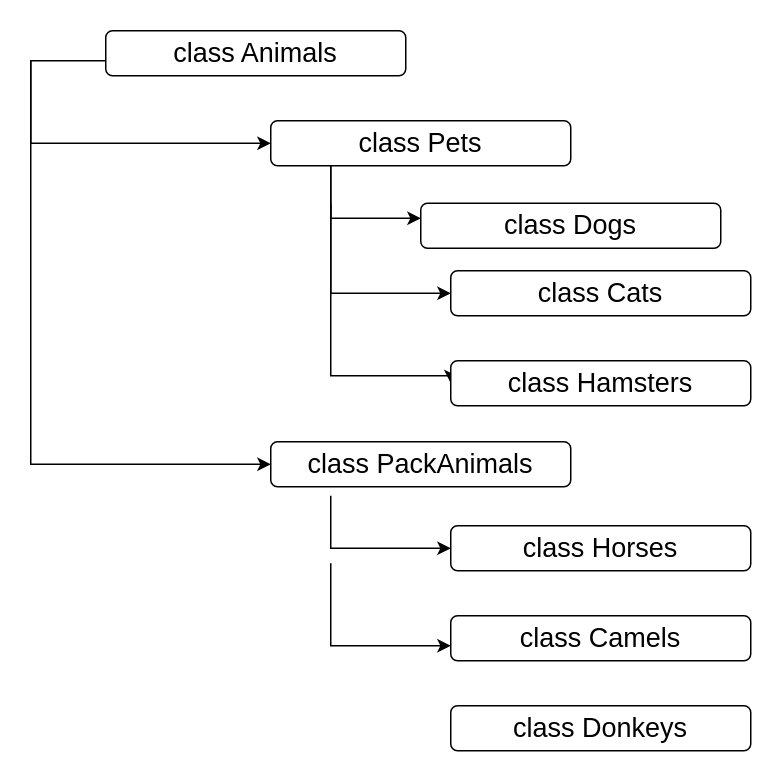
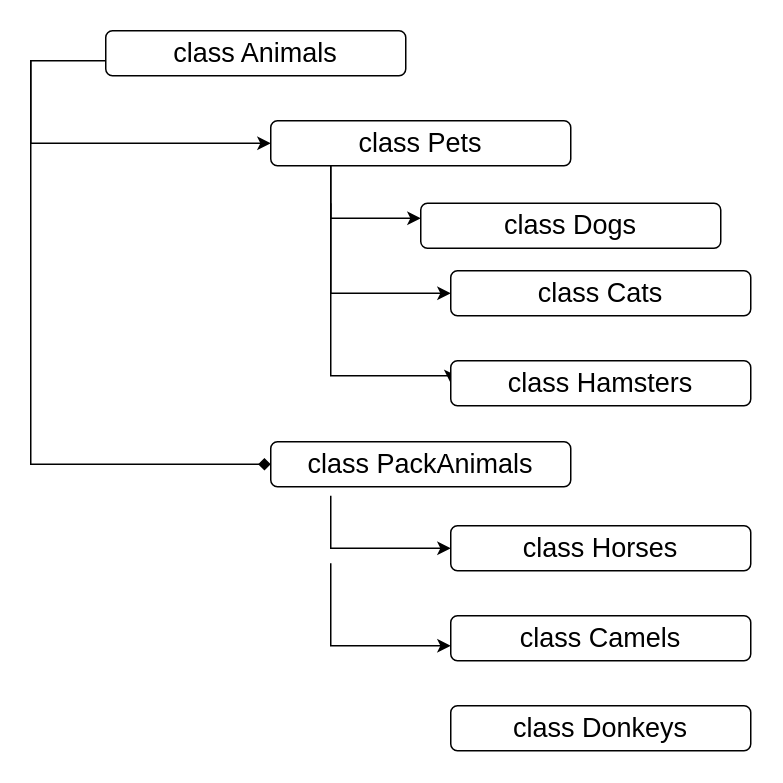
edge "class Animals" -> "class PackAnimals": arrowhead classic -> diamond
